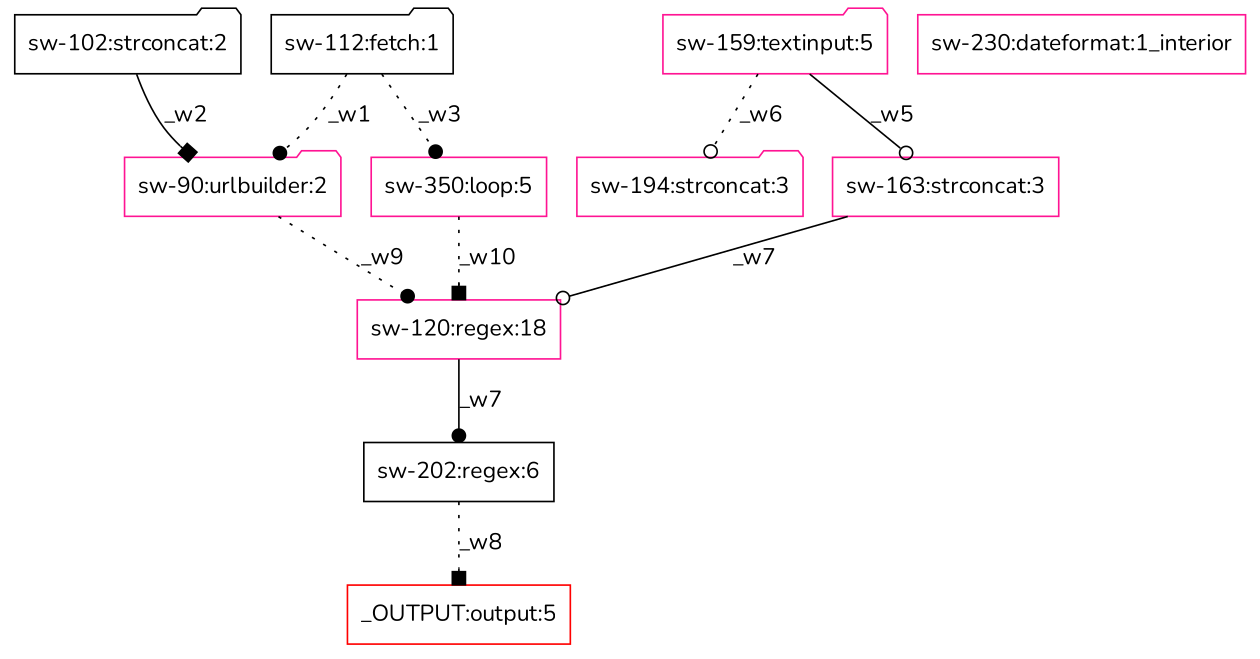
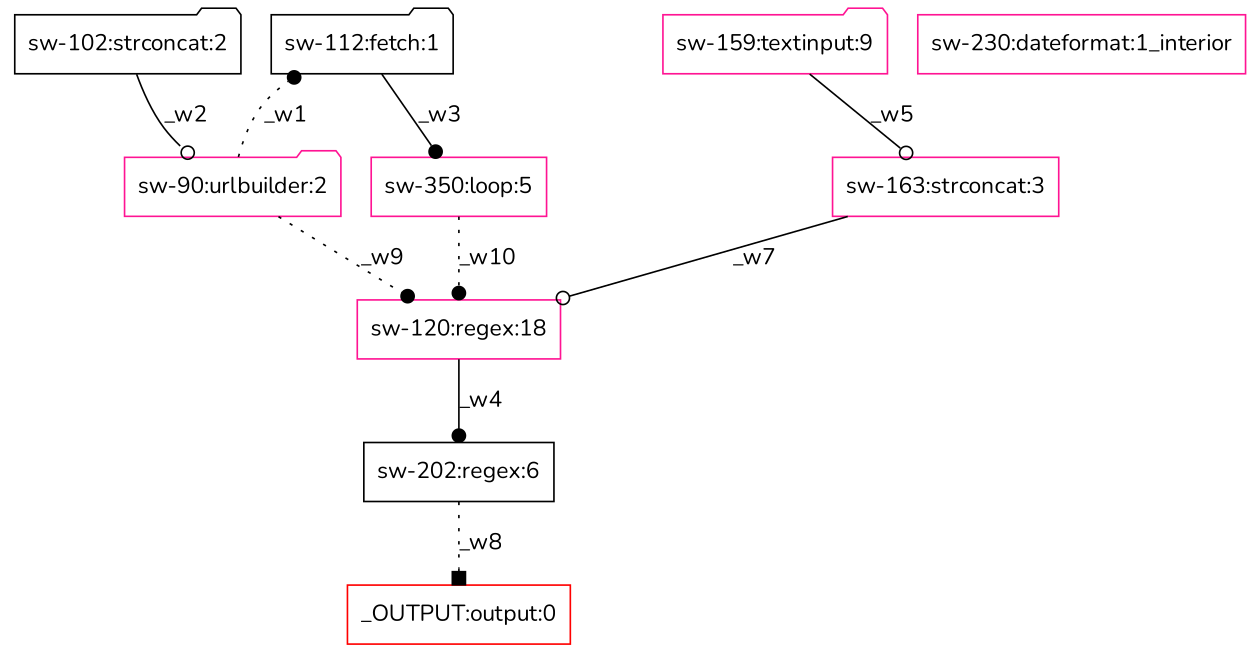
node "sw-159:textinput:5": label "sw-159:textinput:5" -> "sw-159:textinput:9"
edge "sw-112:fetch:1" -> "sw-350:loop:5": style dotted -> solid
edge "sw-102:strconcat:2" -> "sw-90:urlbuilder:2": arrowhead box -> odot
edge "sw-112:fetch:1" -> "sw-90:urlbuilder:2": reversed
node "sw-194:strconcat:3": removed
edge "sw-350:loop:5" -> "sw-120:regex:18": arrowhead box -> dot
edge "sw-120:regex:18" -> "sw-202:regex:6": label "_w7" -> "_w4"
node "_OUTPUT:output:5": label "_OUTPUT:output:5" -> "_OUTPUT:output:0"
